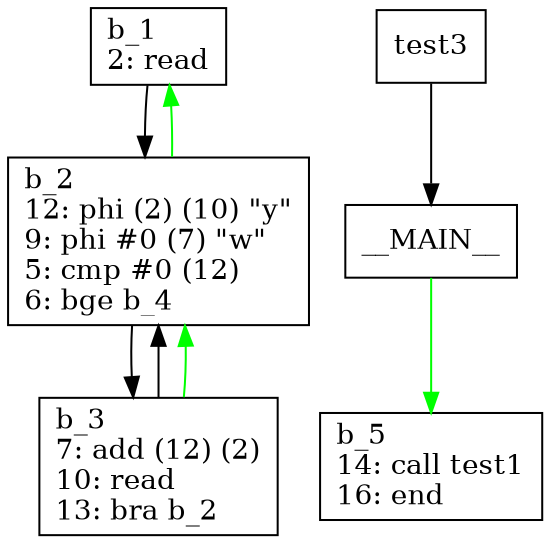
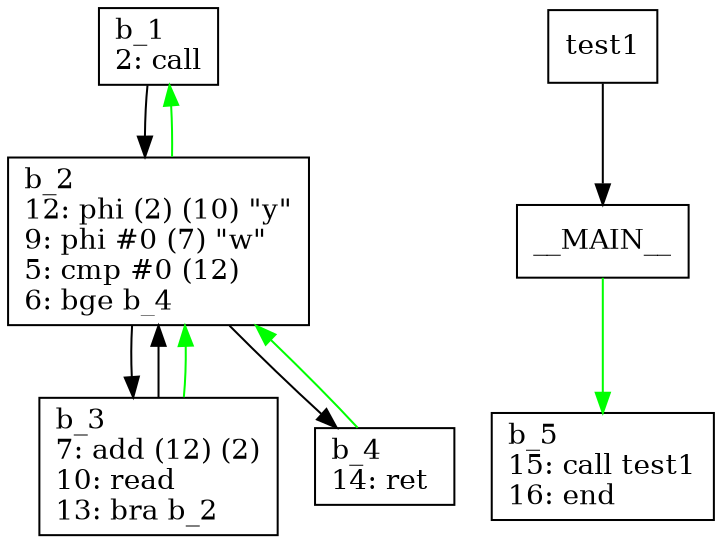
node "b_1 2: read": label "b_1 2: read" -> "b_1 2: call"
node "test3": label "test3" -> "test1"
node "b_4 14: ret": added
node "b_5 14: call test1 16: end": label "b_5 14: call test1 16: end" -> "b_5 15: call test1 16: end"
